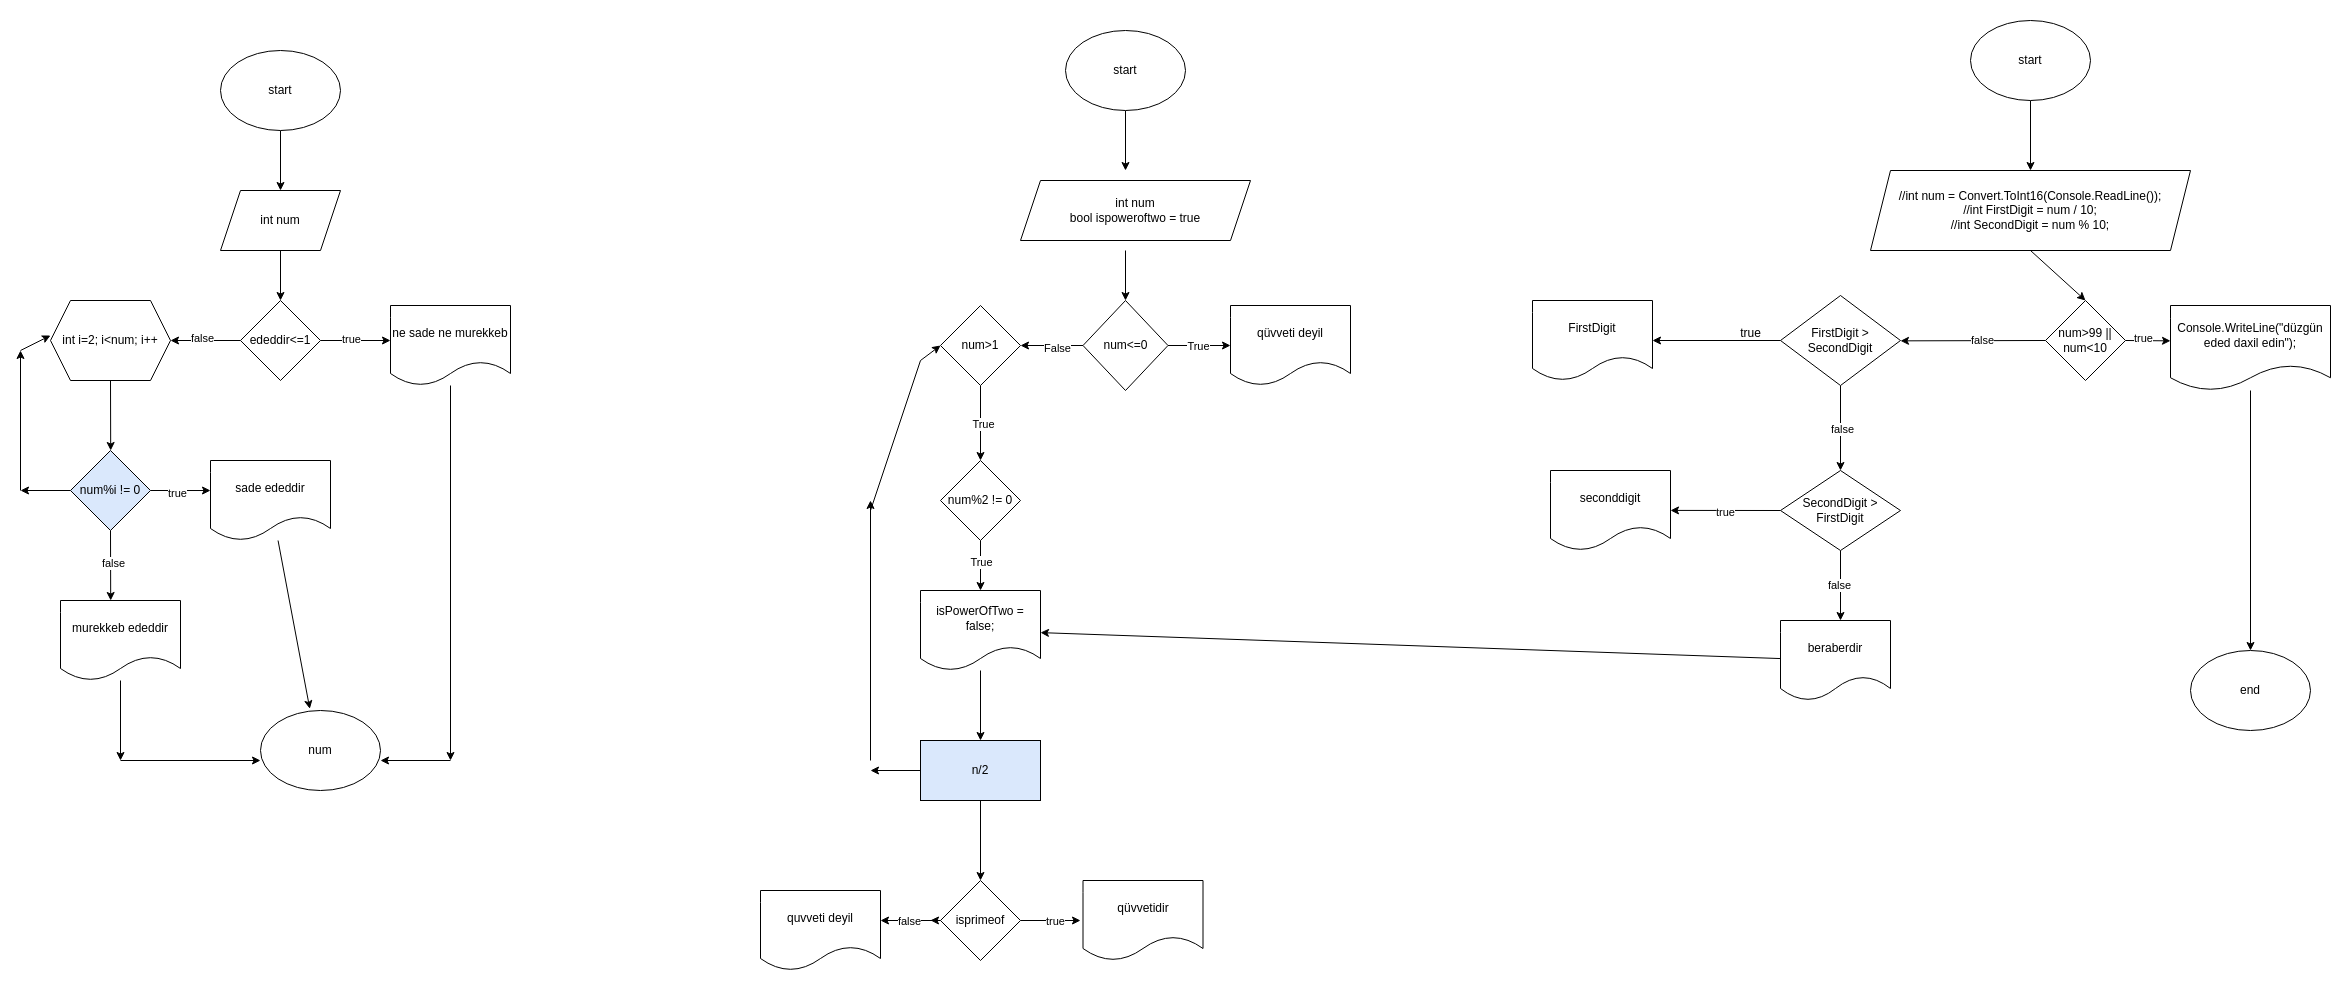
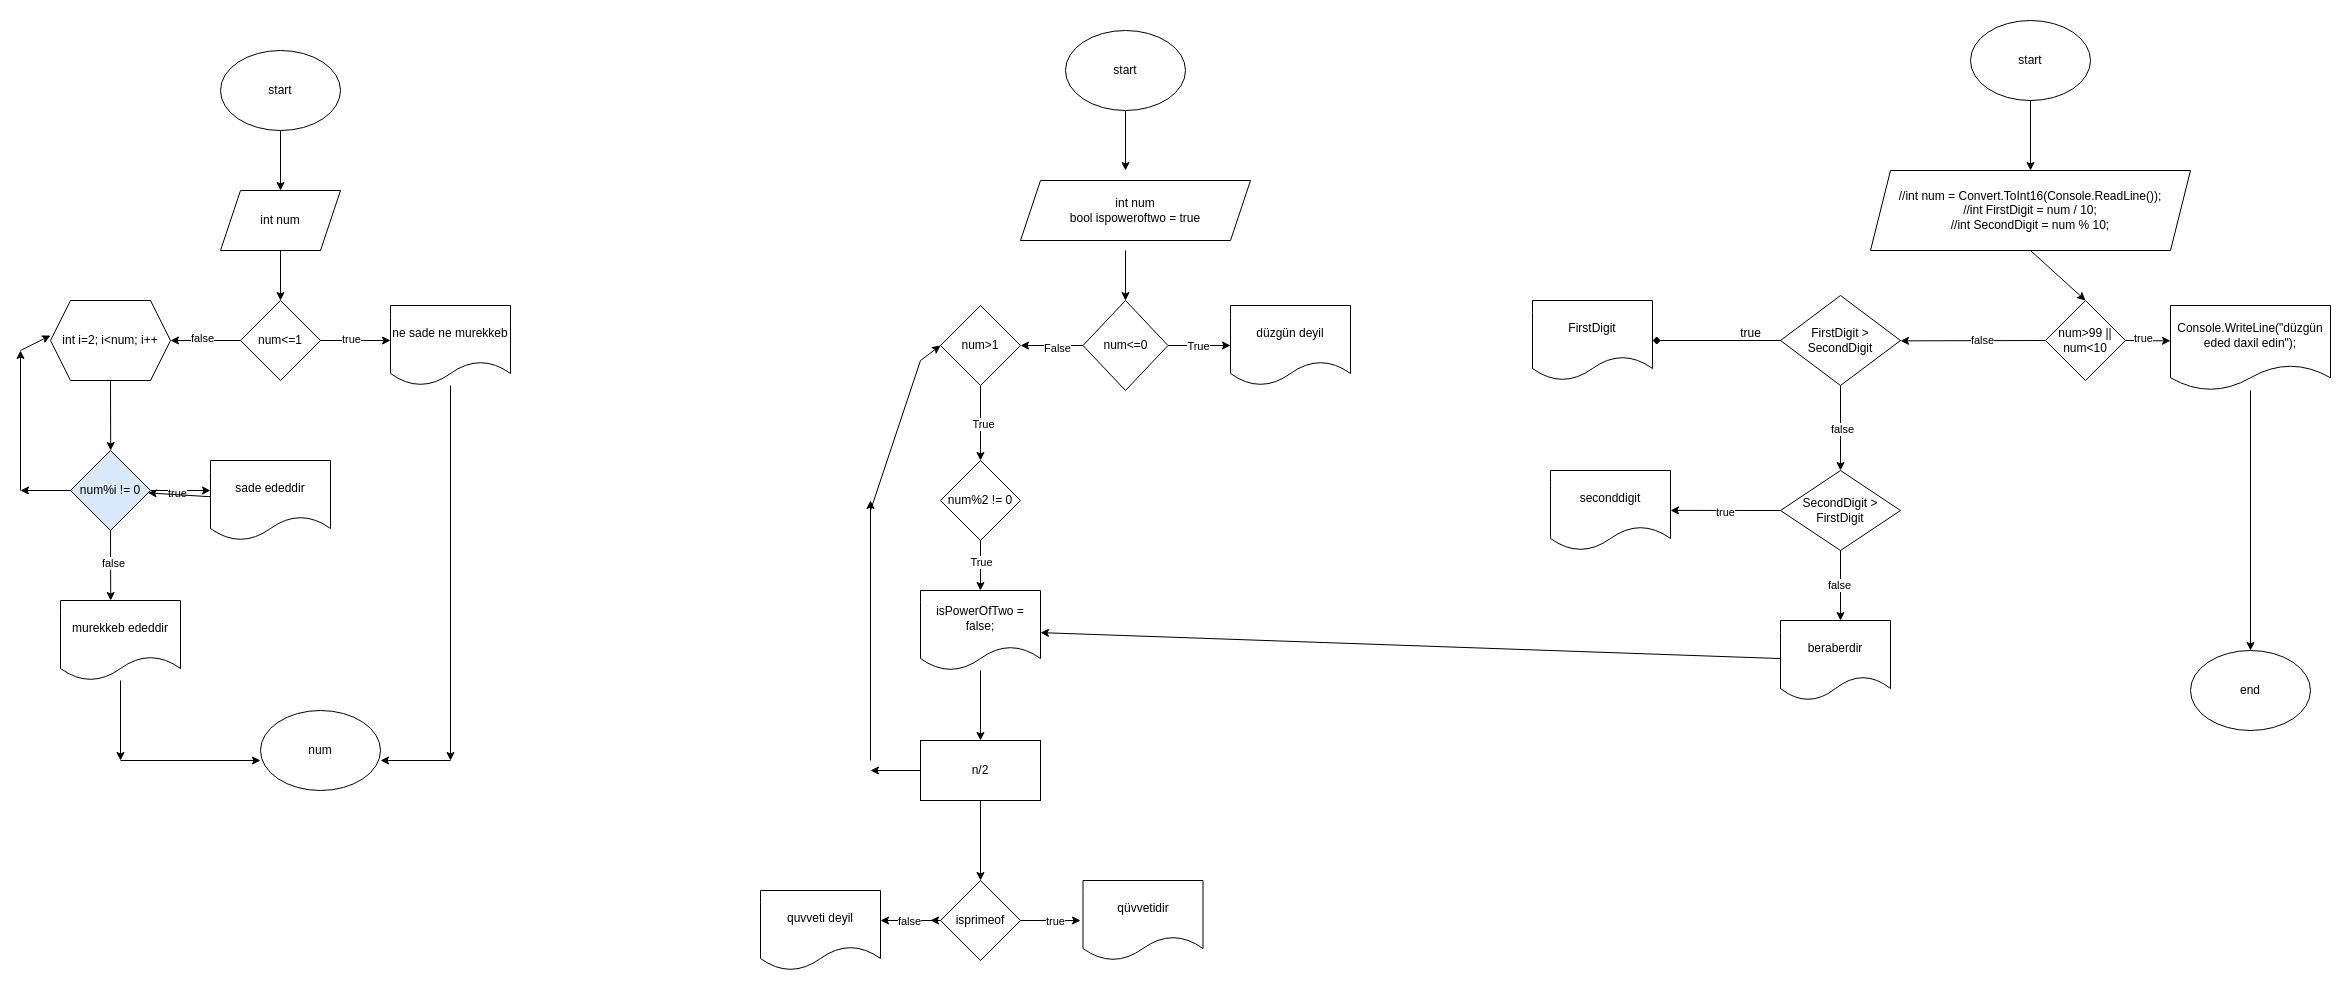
node "qüvveti deyil": label "qüvveti deyil" -> "düzgün deyil"
node "ededdir<=1": label "ededdir<=1" -> "num<=1"
edge "FirstDigit > SecondDigit" -> "FirstDigit": arrowhead classic -> diamond
edge "sade ededdir" -> "num": now "sade ededdir" -> "num%i != 0"
node "n/2": fillcolor #dae8fc -> #ffffff
